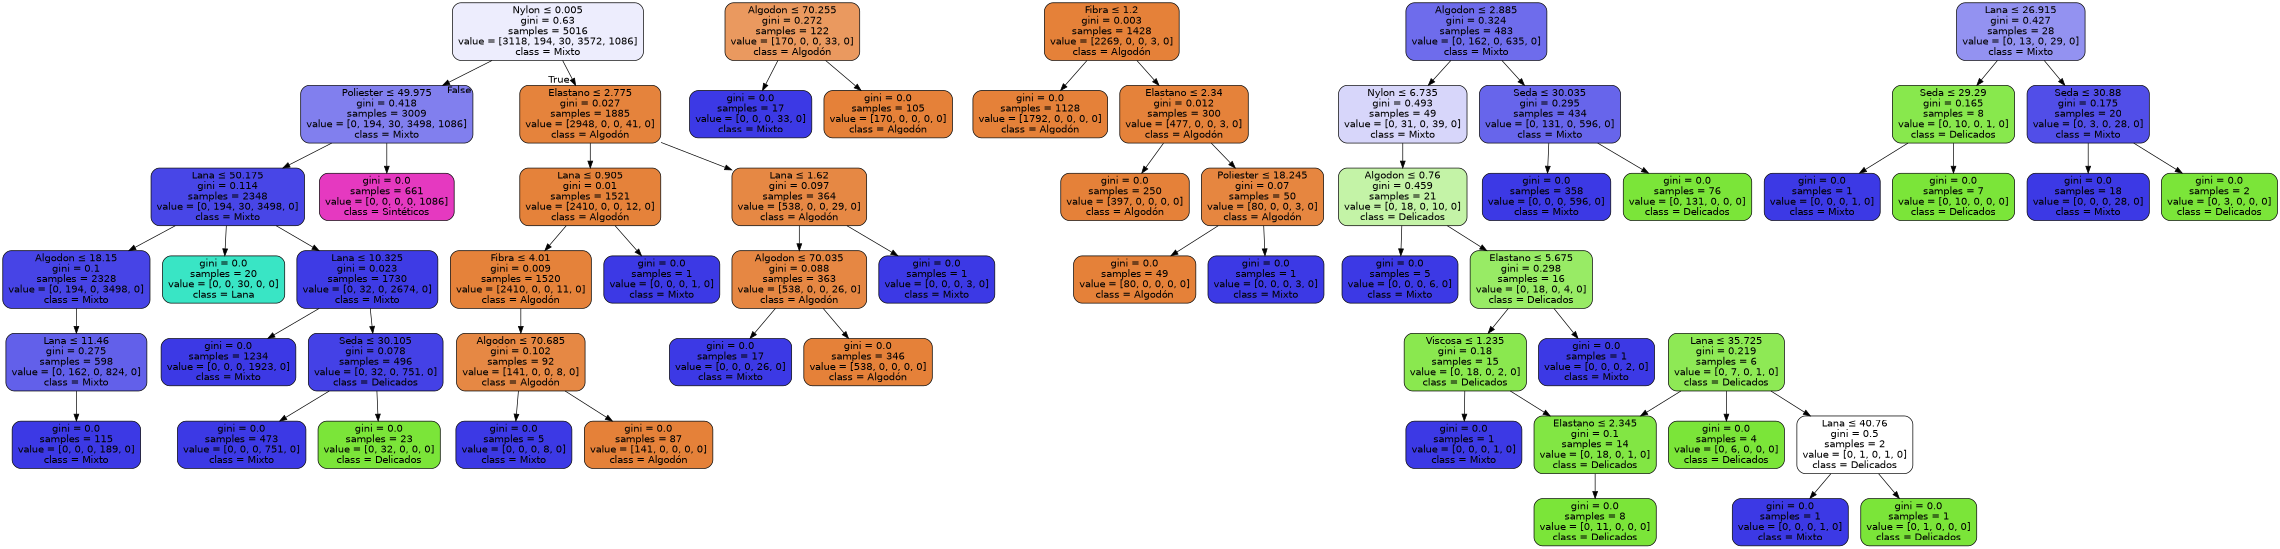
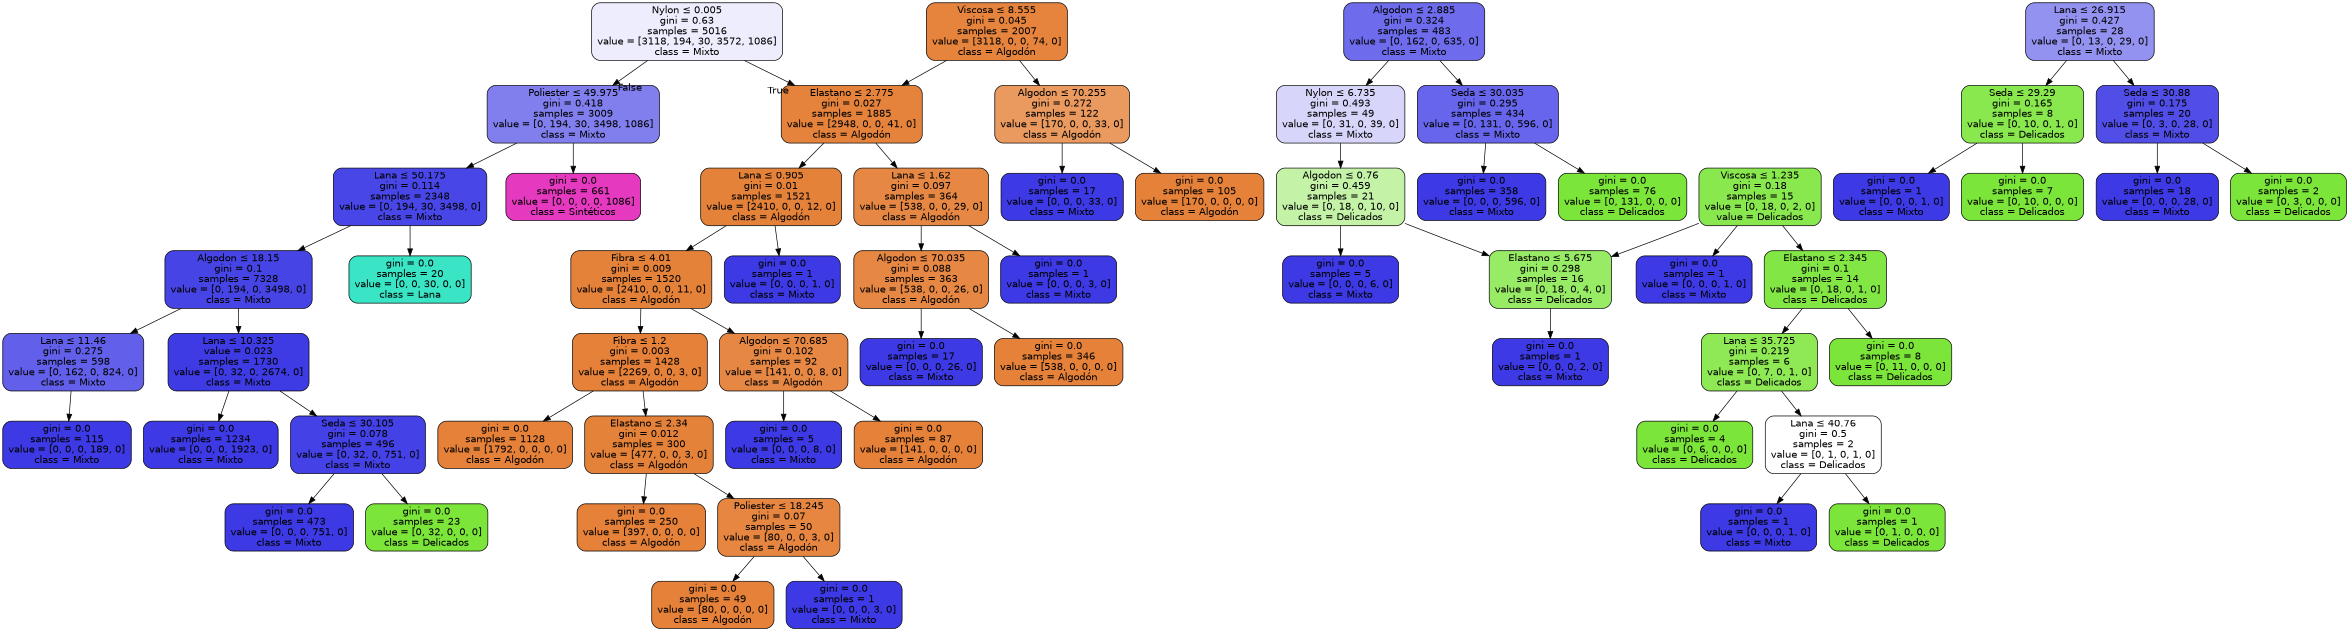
node "Viscosa ≤ 8.555": added
edge "Lana ≤ 50.175" -> "Lana ≤ 10.325": now "Algodon ≤ 18.15" -> "Lana ≤ 10.325"
node "Lana ≤ 10.325": text "gini = 0.023" -> "value = 0.023"
node "Algodon ≤ 18.15": text "samples = 2328" -> "samples = 7328"
edge "Fibra ≤ 4.01" -> "Fibra ≤ 1.2": added
edge "Elastano ≤ 5.675" -> "Viscosa ≤ 1.235": reversed
node "Seda ≤ 30.105": text "class = Delicados" -> "class = Mixto"
node "Viscosa ≤ 1.235": text "class = Delicados" -> "value = Delicados"
edge "Lana ≤ 35.725" -> "Elastano ≤ 2.345": reversed
